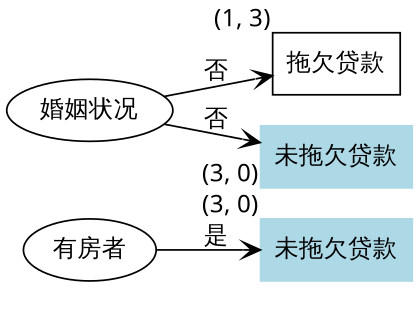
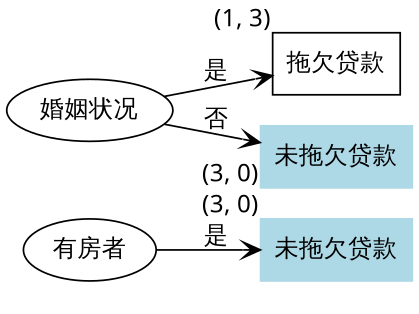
edge "婚姻状况" -> "拖欠贷款 (1, 3)": label "否" -> "是"
